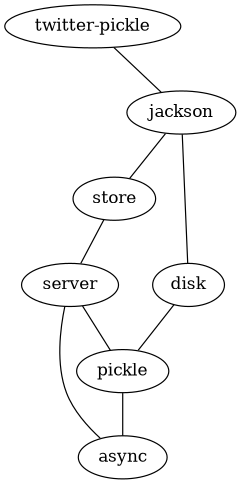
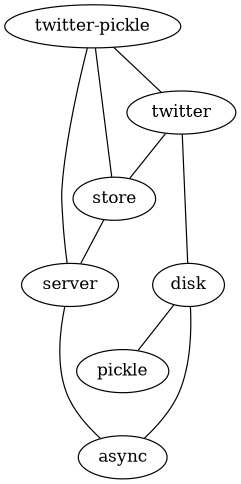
edge "twitter-pickle" -- "store": added
node "jackson": label "jackson" -> "twitter"
edge "server" -- "pickle": now "server" -- "twitter-pickle"
edge "pickle" -- "async": now "disk" -- "async"
